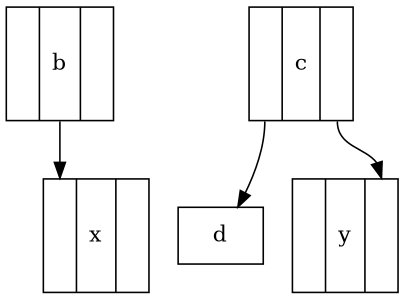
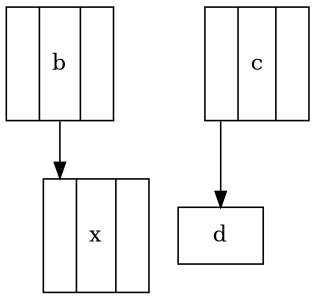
node "y": removed
